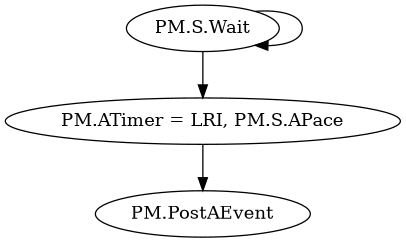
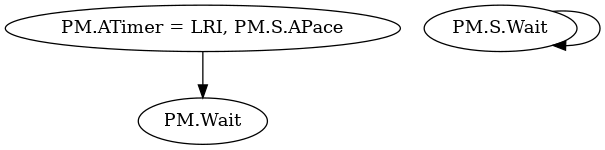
edge "PM.S.Wait" -> "PM.ATimer = LRI, PM.S.APace": removed
node "PM.PostAEvent": label "PM.PostAEvent" -> "PM.Wait"
